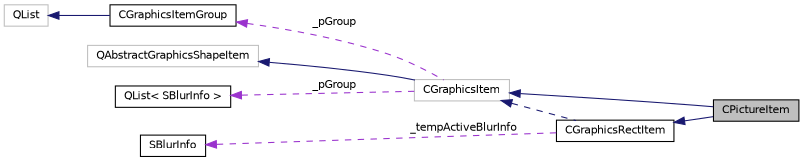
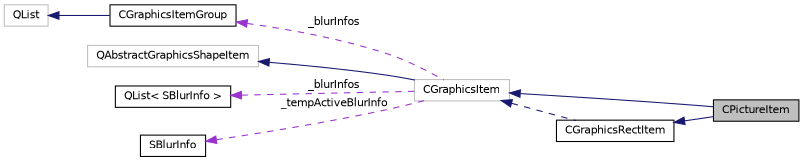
edge "CGraphicsItem" -> "CGraphicsItemGroup": label " _pGroup" -> " _blurInfos"
edge "CGraphicsItem" -> "QList< SBlurInfo >": label " _pGroup" -> " _blurInfos"
edge "CGraphicsRectItem" -> "SBlurInfo": now "CGraphicsItem" -> "SBlurInfo"
